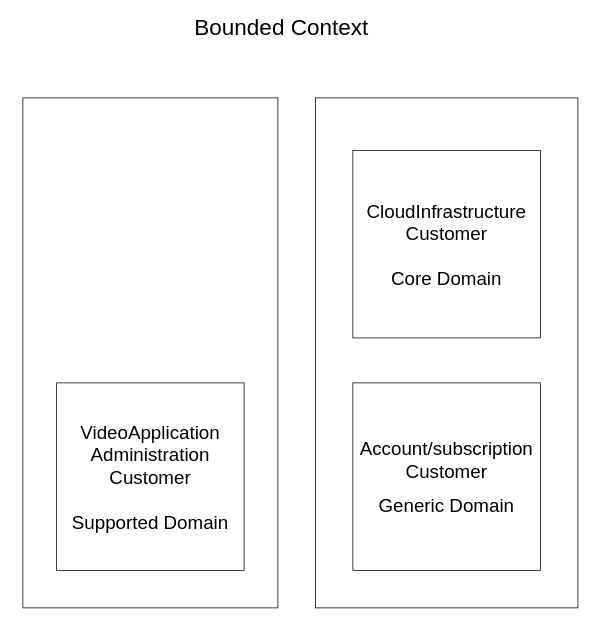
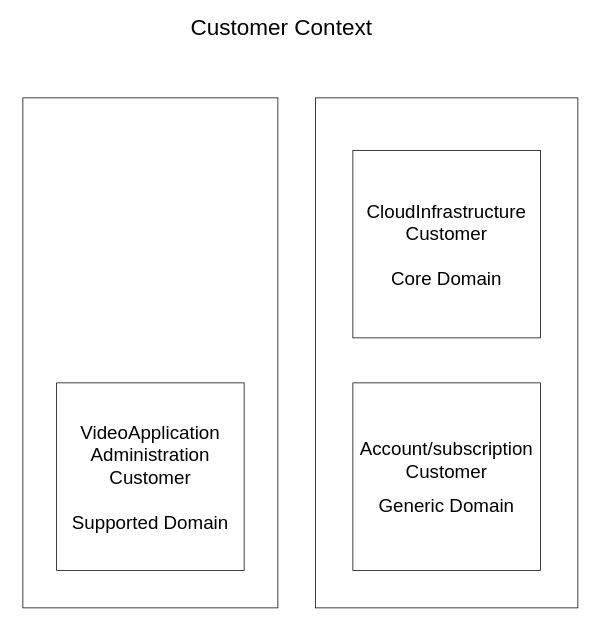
node "Bounded Context": label "Bounded Context" -> "Customer Context"
